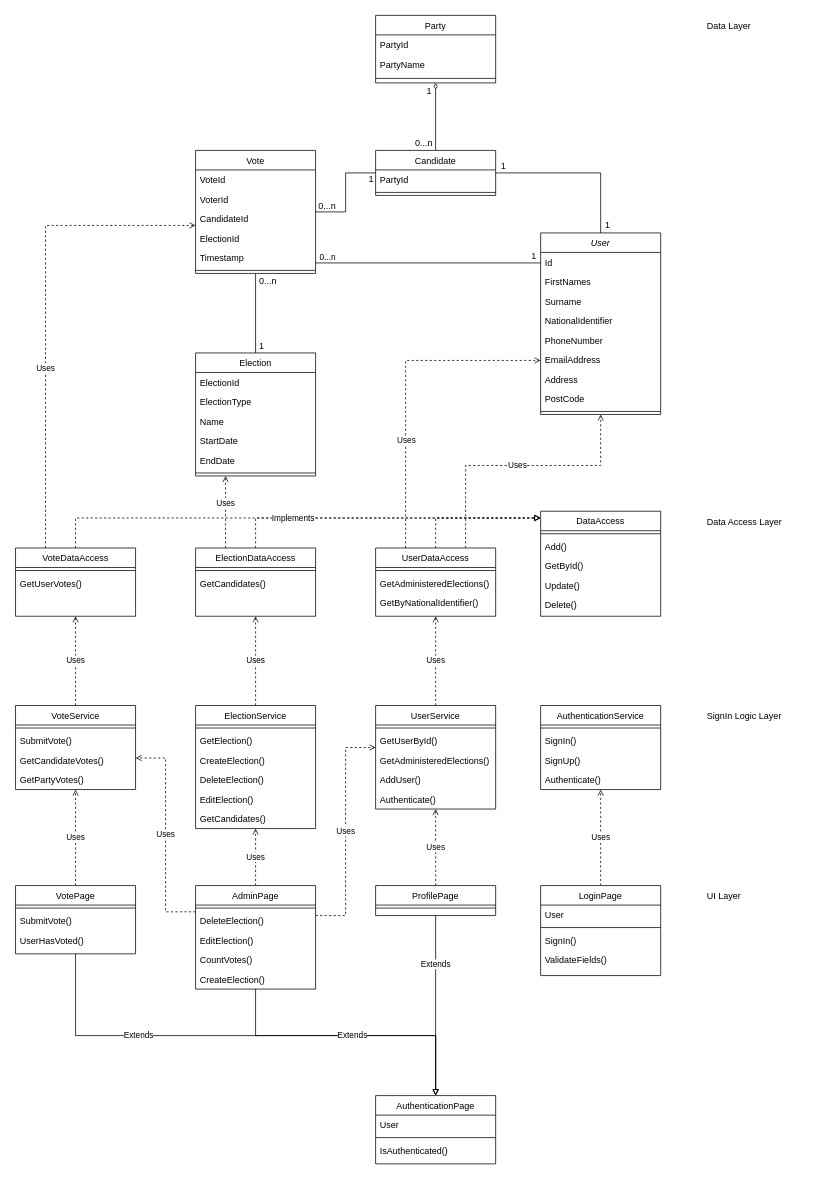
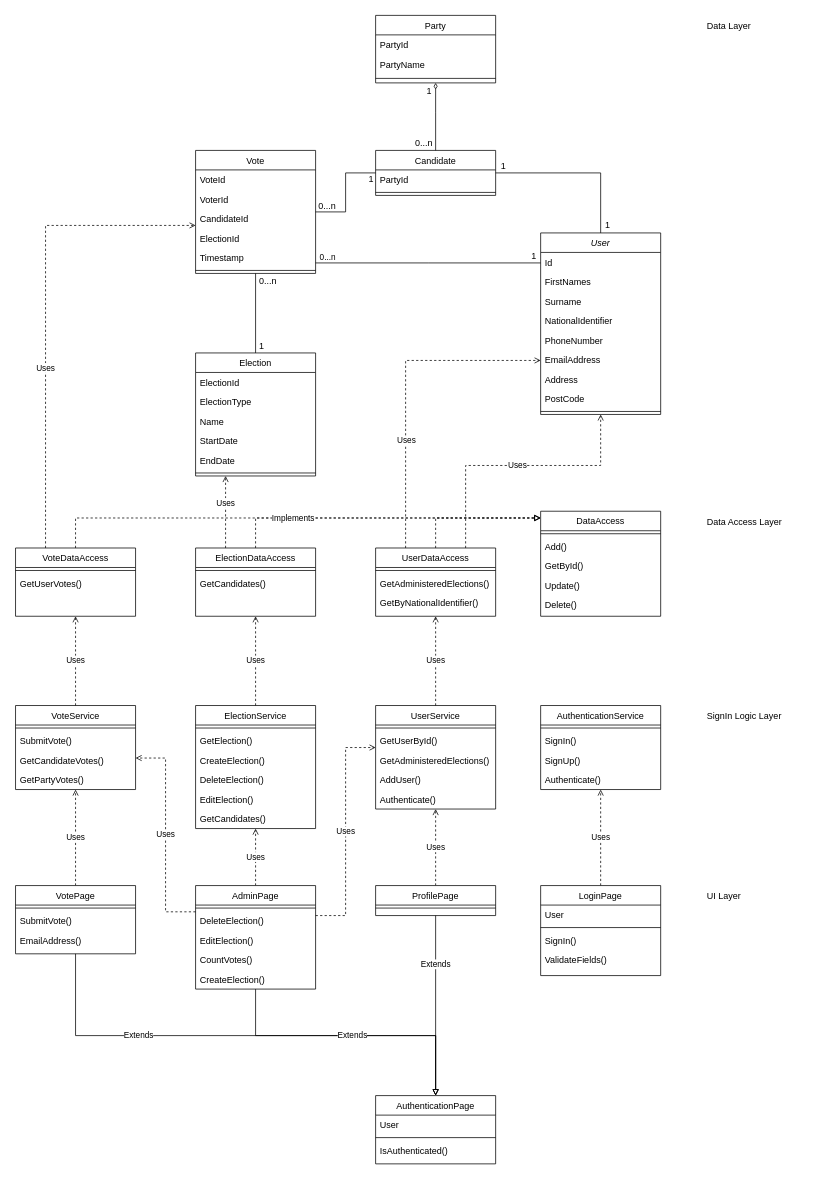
node "UserHasVoted()": label "UserHasVoted()" -> "EmailAddress()"
